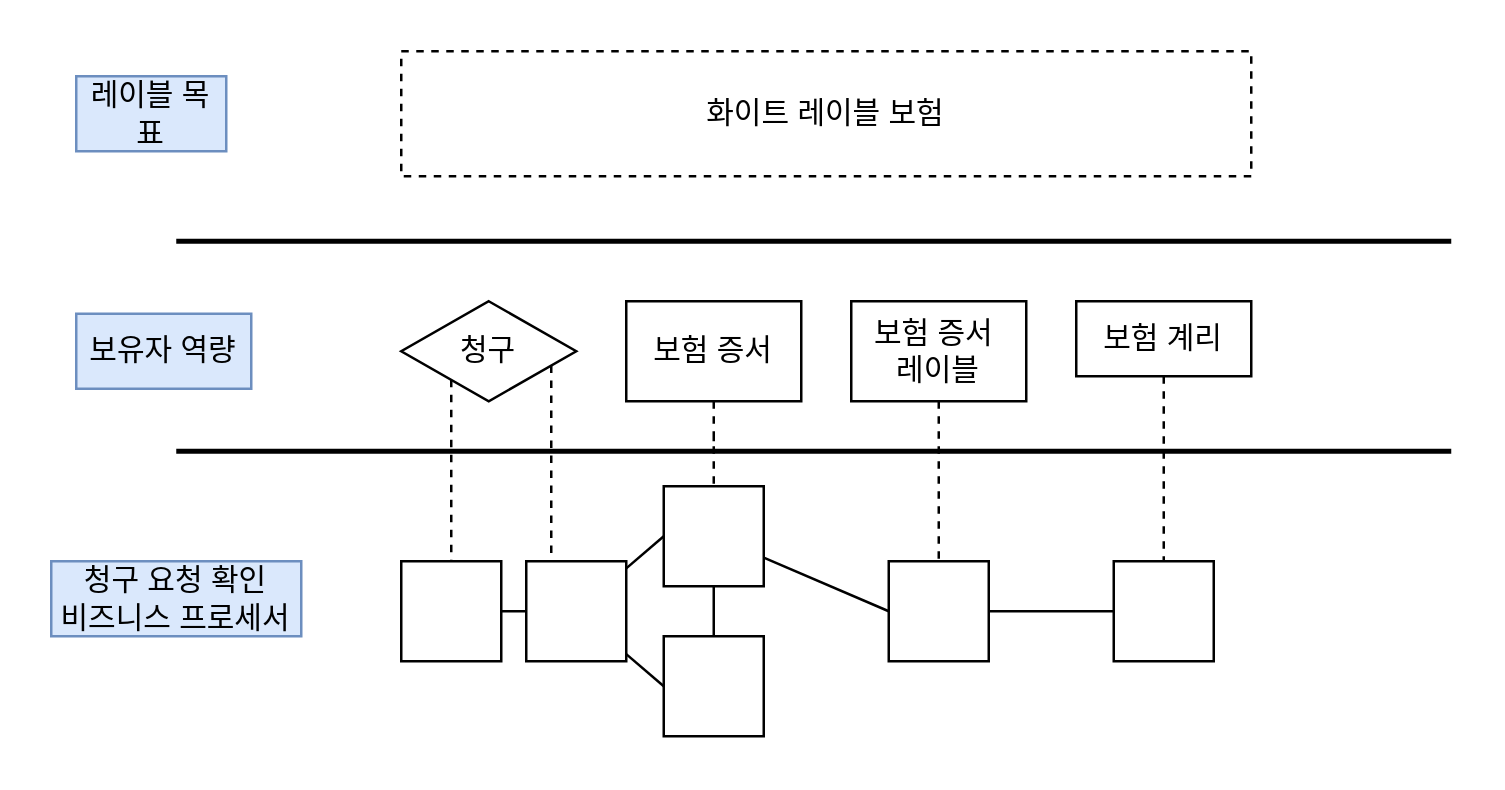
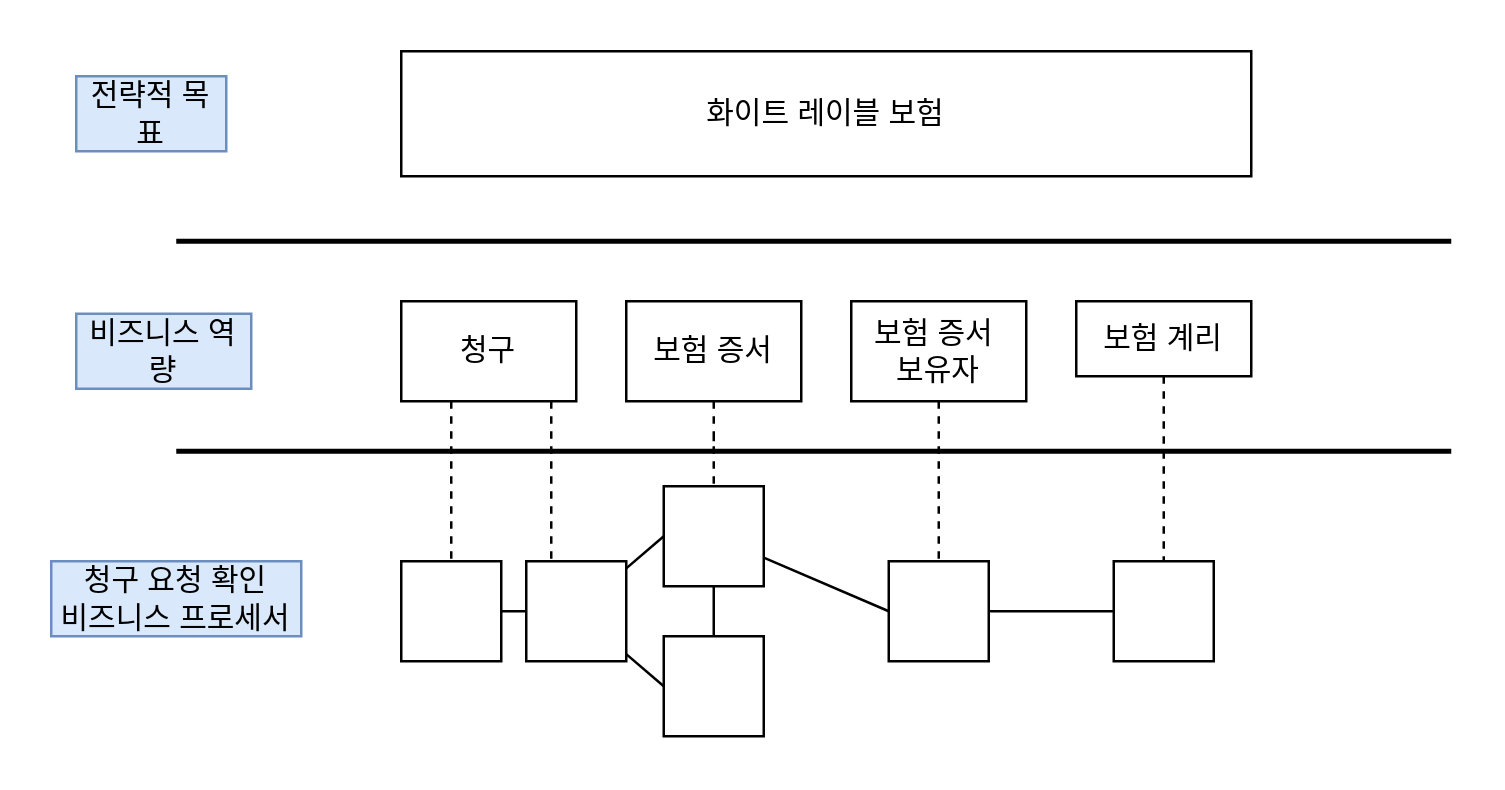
node "레이블 목표": label "레이블 목표" -> "전략적 목표"
node "화이트 레이블 보험": style dashed -> solid
node "보유자 역량": label "보유자 역량" -> "비즈니스 역량"
node "청구": shape diamond -> rectangle
node "보험 증서 레이블": label "보험 증서 레이블" -> "보험 증서 보유자"
